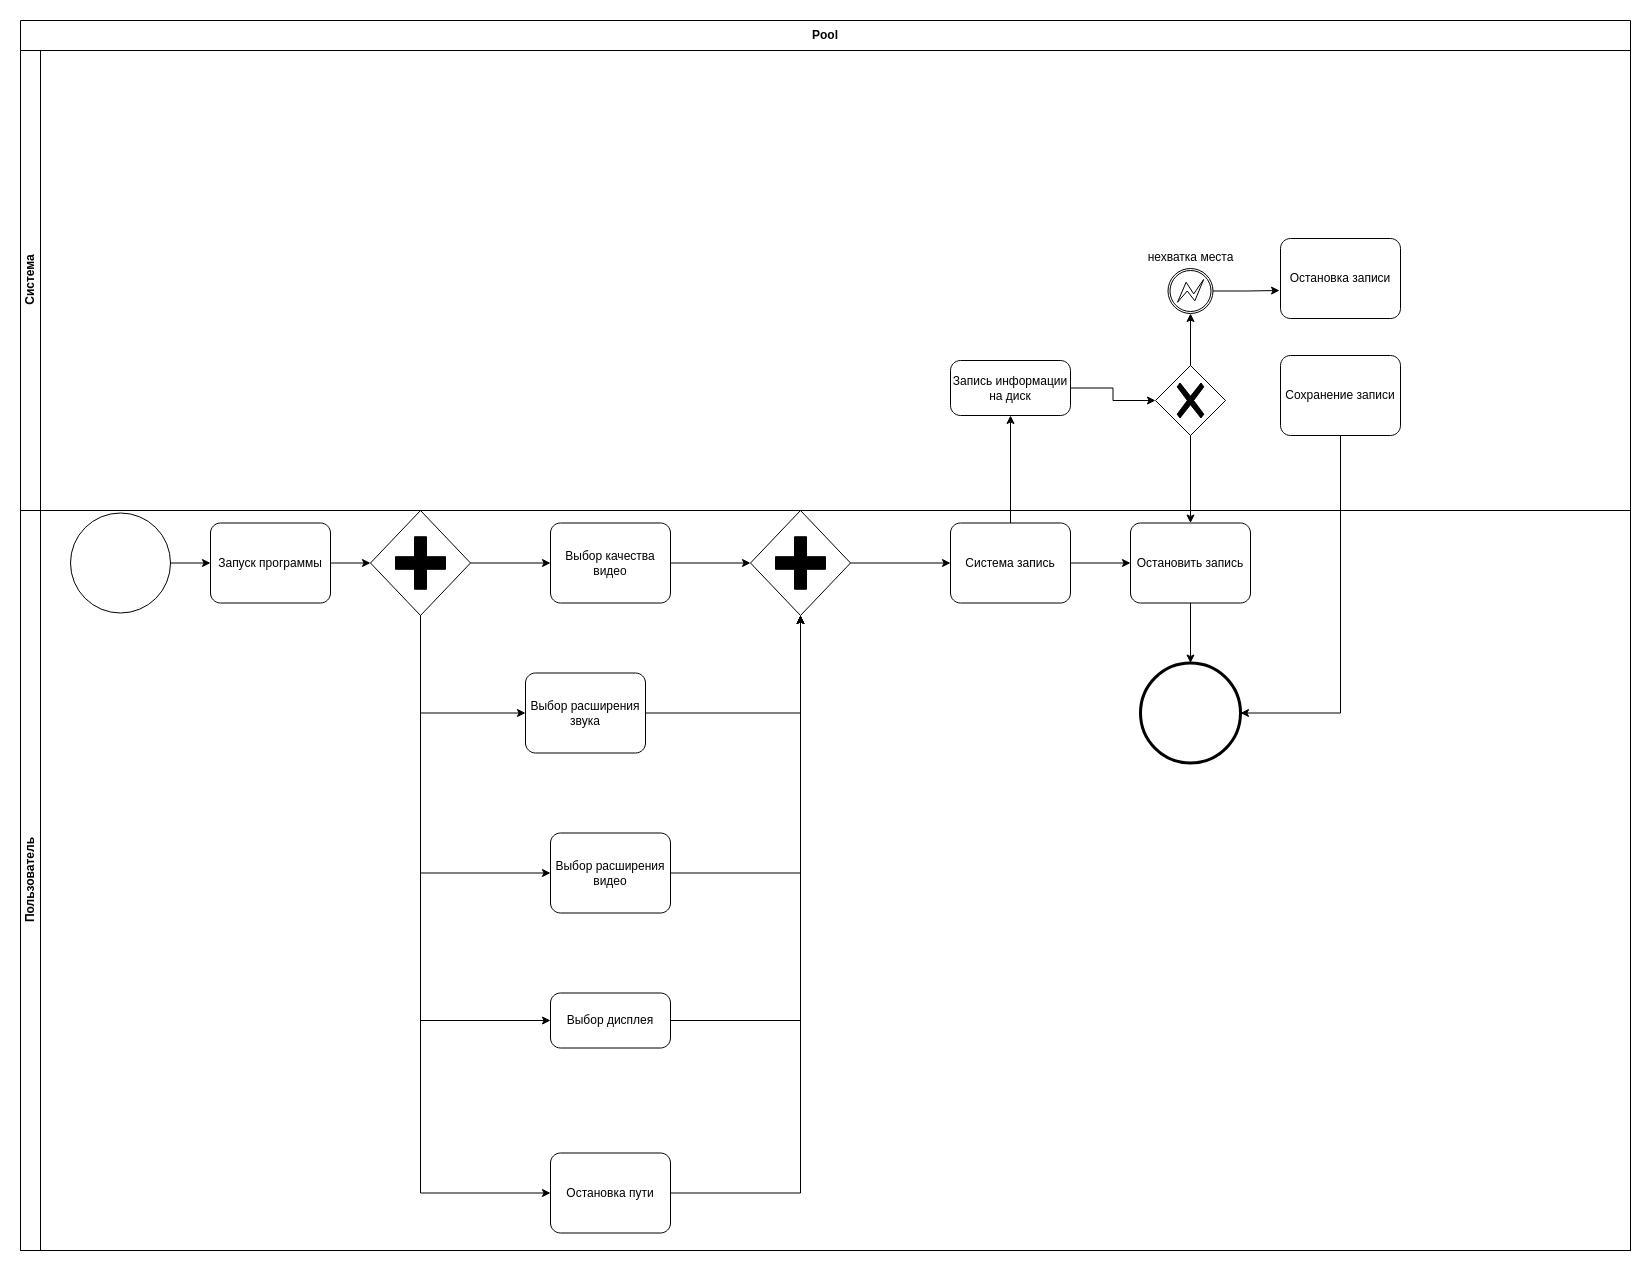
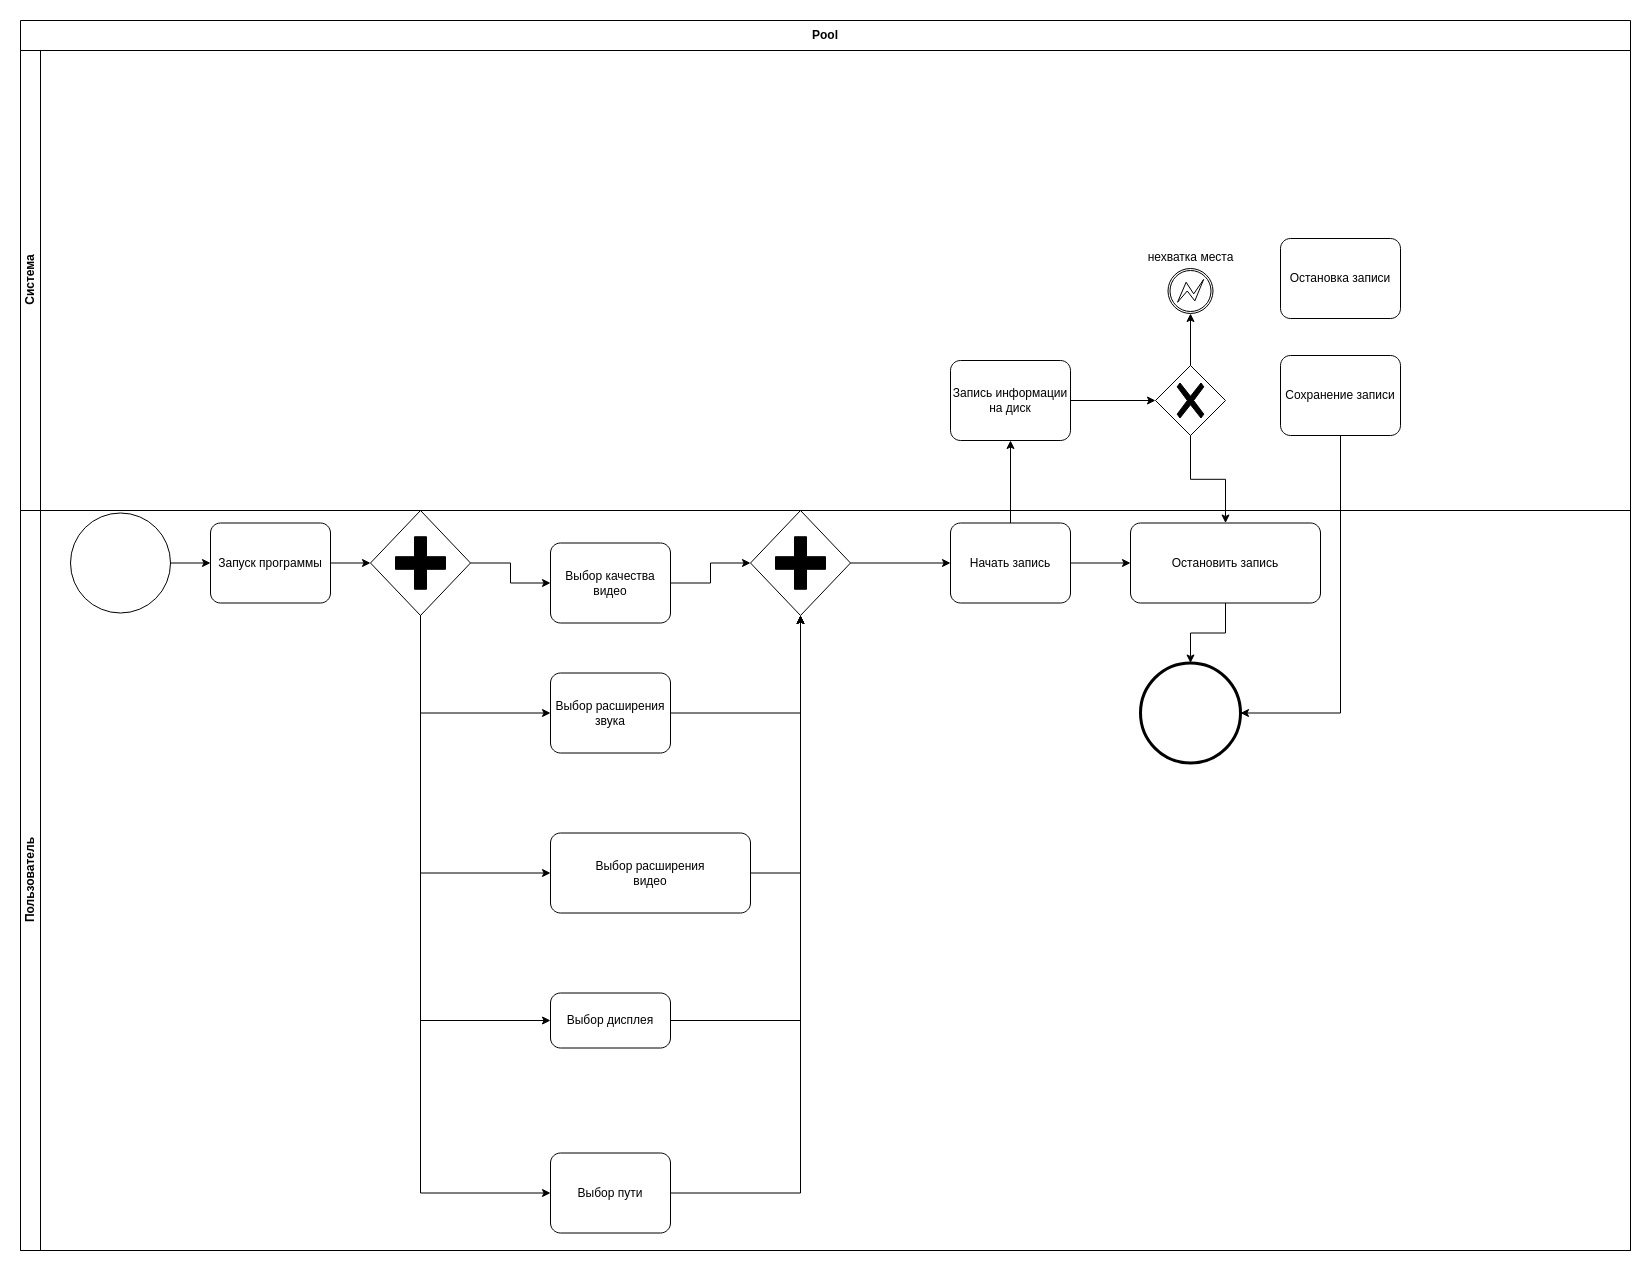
edge "нехватка места" -> "Остановка записи": removed
node "Запись информации на диск": size 120x55 -> 120x80
node "Выбор качества видео": moved (611, 563) -> (611, 583)
node "Остановить запись": size 120x80 -> 190x80
node "Система запись": label "Система запись" -> "Начать запись"
node "Выбор расширения звука": moved (586, 713) -> (611, 713)
node "Выбор расширения видео": size 120x80 -> 200x80
node "Остановка пути": label "Остановка пути" -> "Выбор пути"
